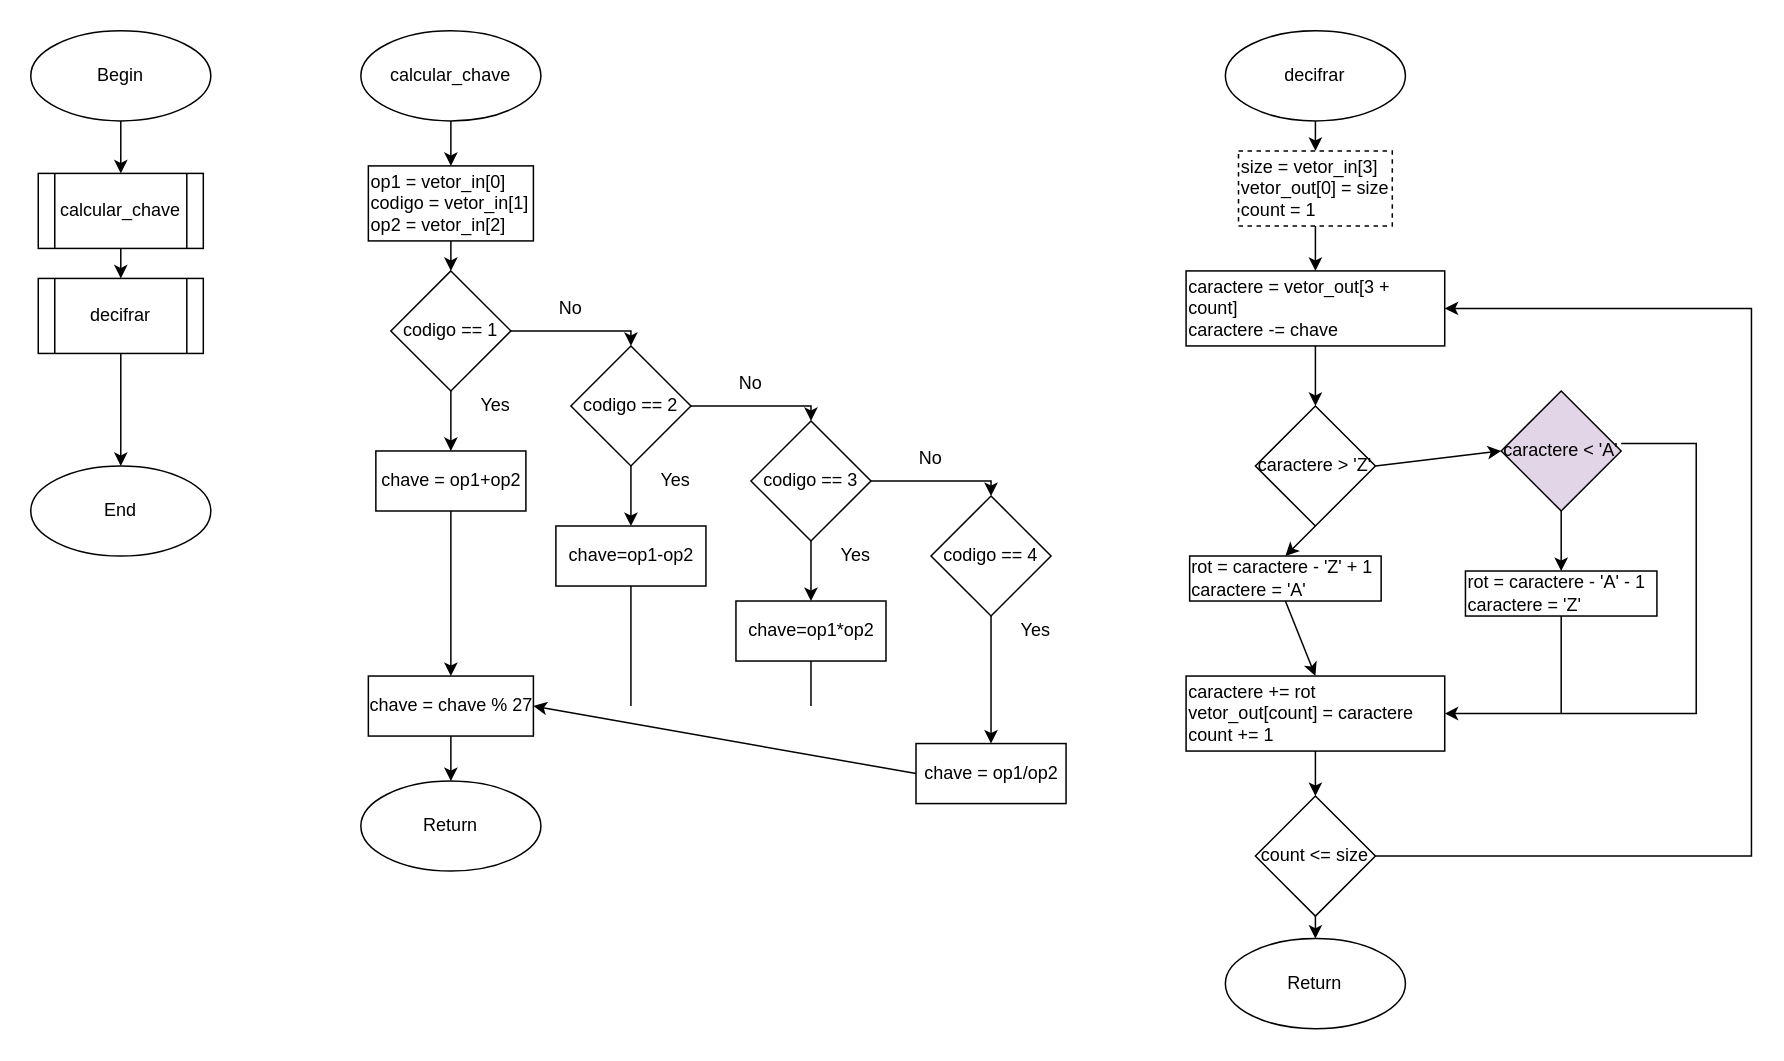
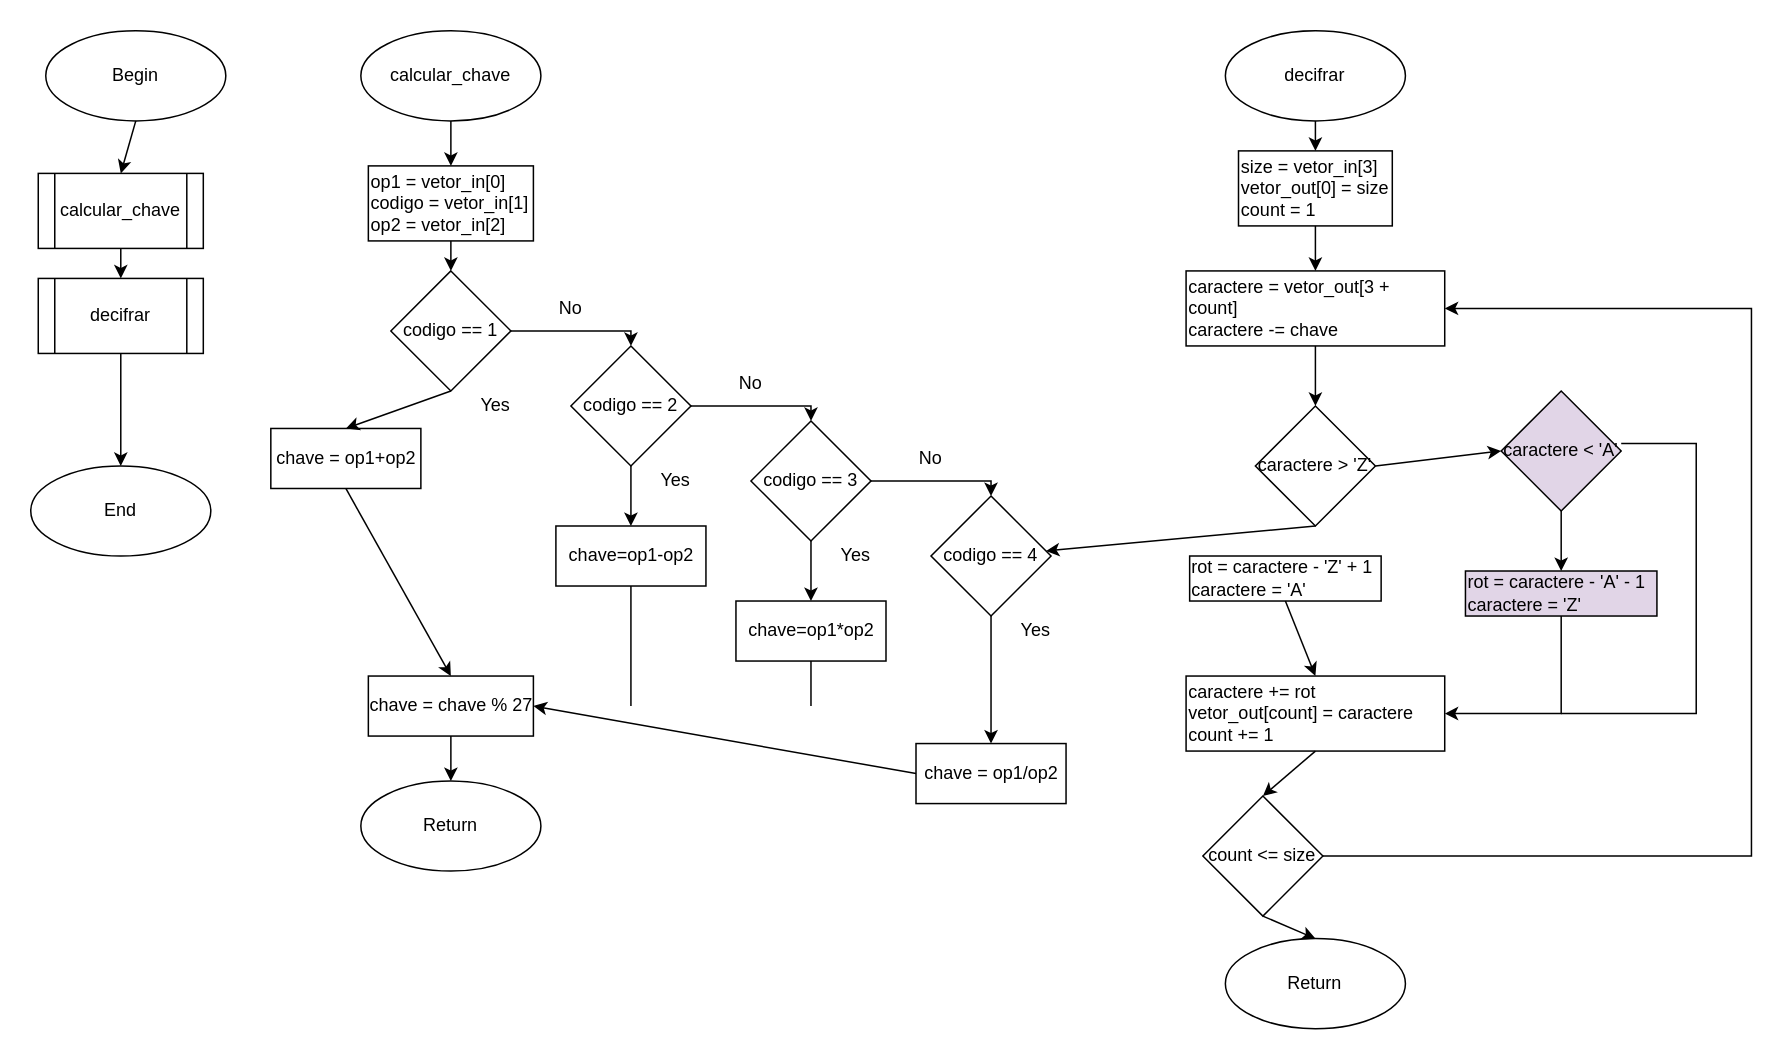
node "Begin": moved (121, 76) -> (136, 76)
node "size = vetor_in[3] vetor_out[0] = size count = 1": style dashed -> solid
node "chave = op1+op2": moved (451, 481) -> (346, 458)
edge "caractere > 'Z'" -> "rot = caractere - 'Z' + 1 caractere = 'A'": now "caractere > 'Z'" -> "codigo == 4"
node "rot = caractere - 'A' - 1 caractere = 'Z'": fillcolor #ffffff -> #e1d5e7
node "count <= size": moved (1315, 856) -> (1263, 856)
